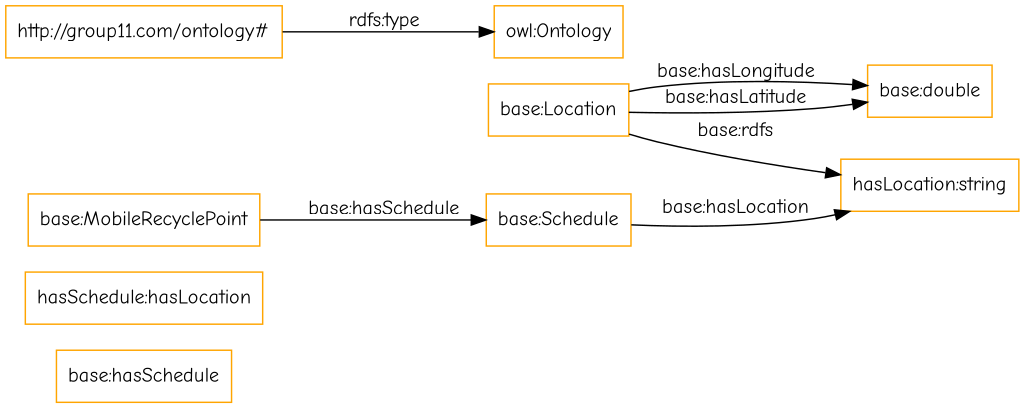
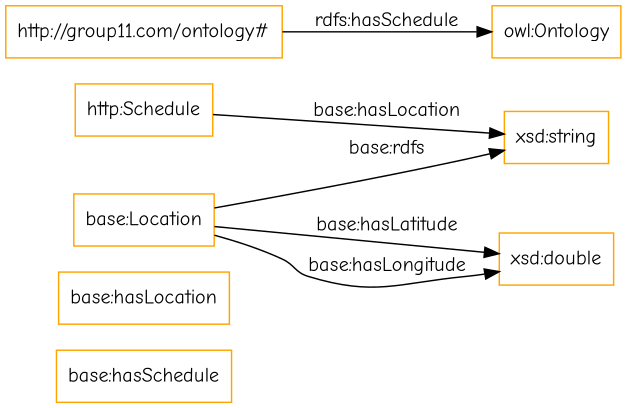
edge "http://group11.com/ontology#" -> "owl:Ontology": label "rdfs:type" -> "rdfs:hasSchedule"
node "base:double": label "base:double" -> "xsd:double"
node "hasLocation:string": label "hasLocation:string" -> "xsd:string"
node "base:MobileRecyclePoint": removed
node "base:Schedule": label "base:Schedule" -> "http:Schedule"
node "hasSchedule:hasLocation": label "hasSchedule:hasLocation" -> "base:hasLocation"
